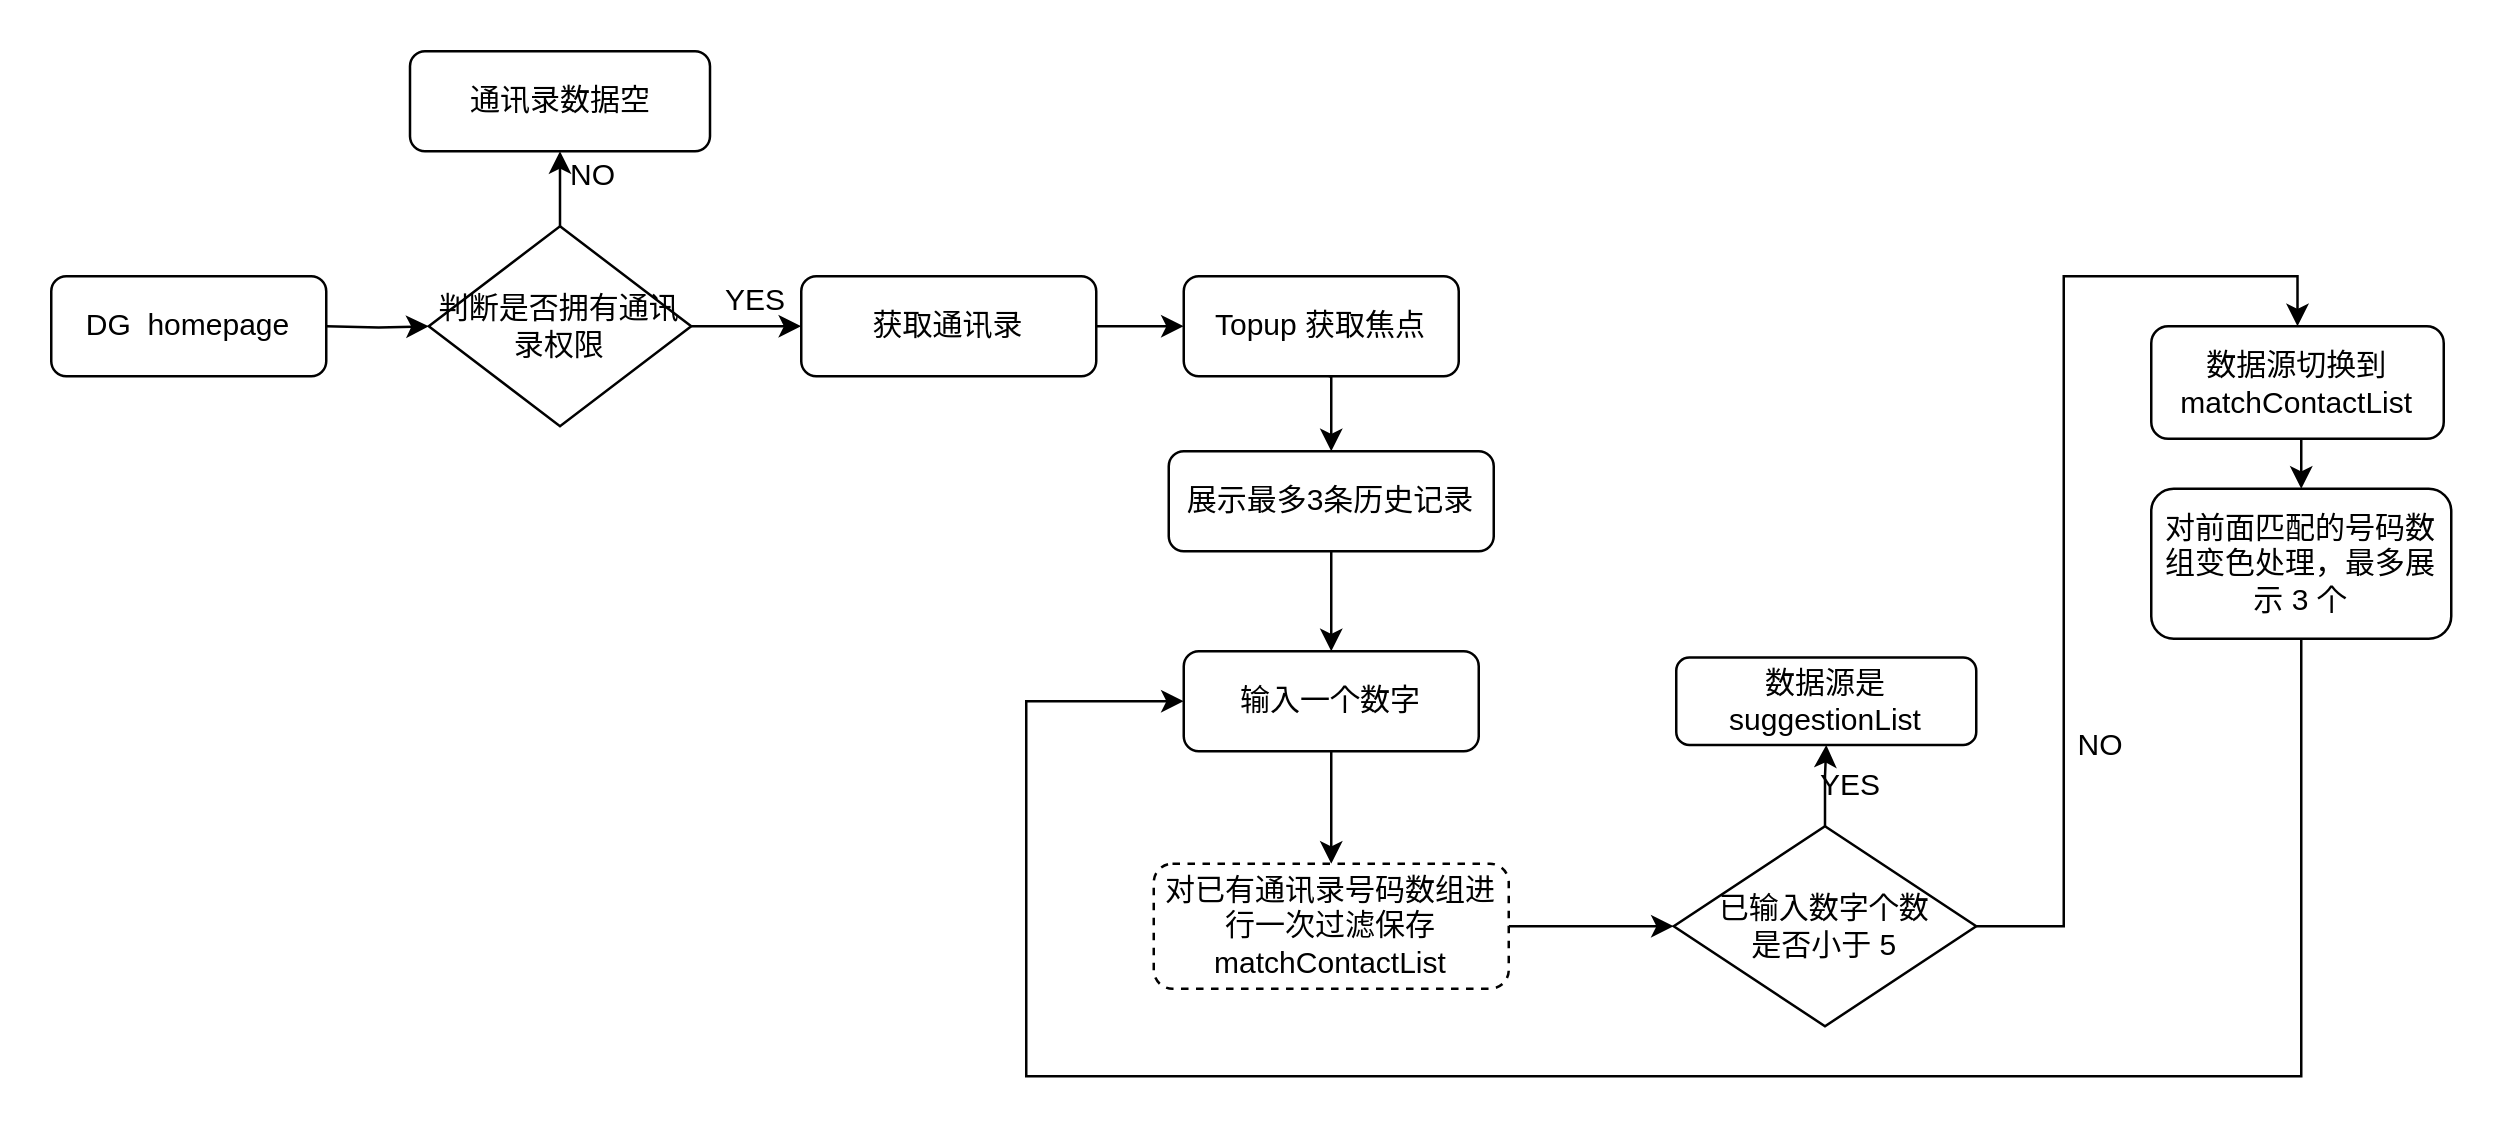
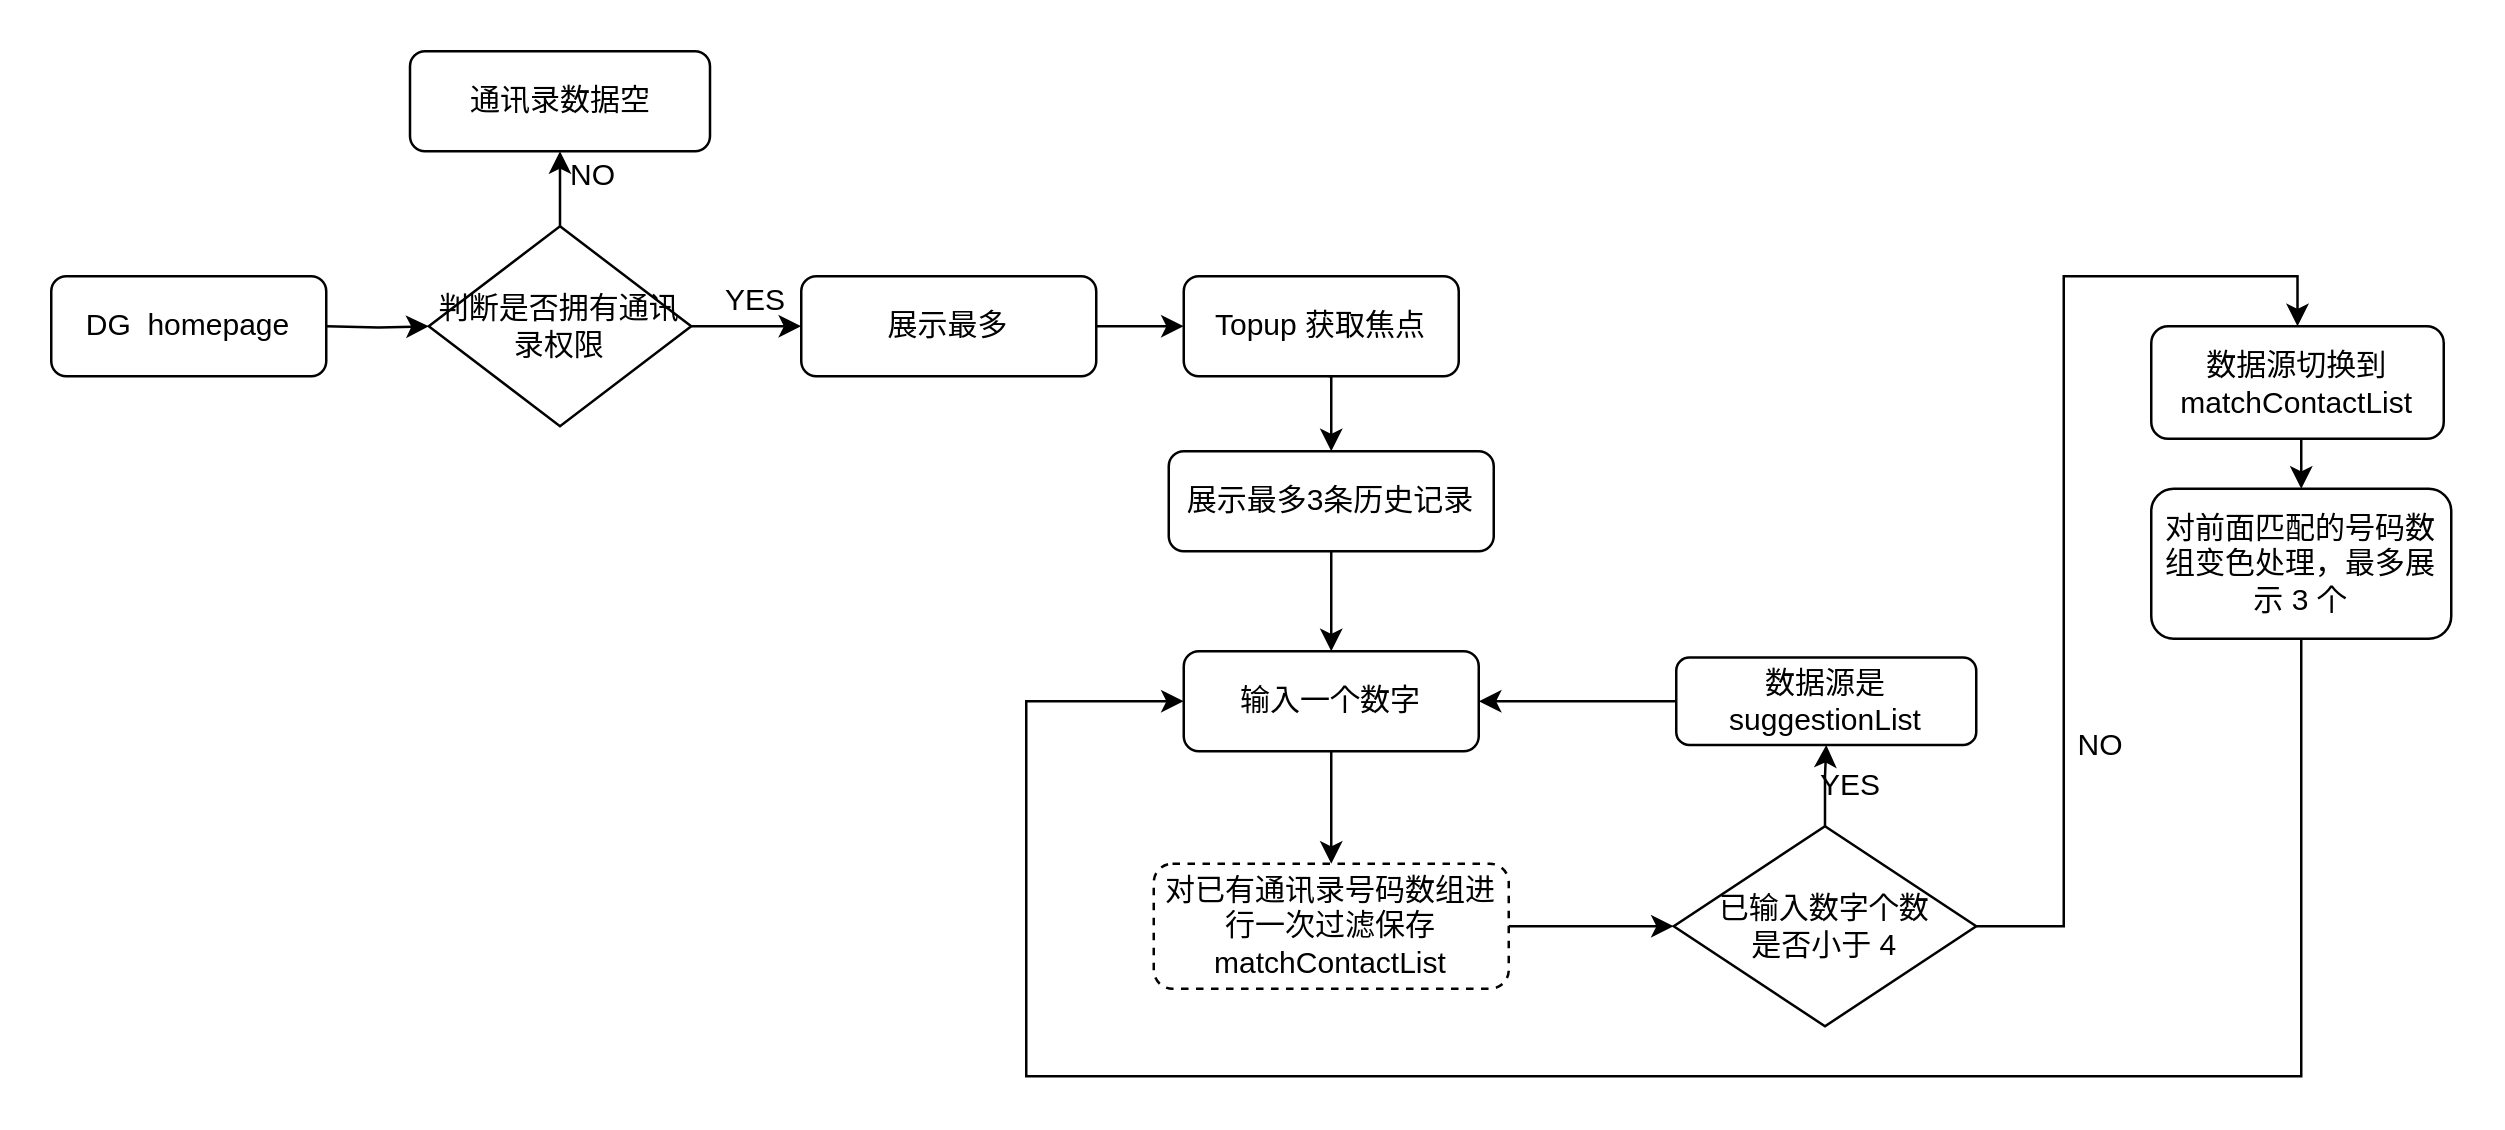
node "获取通讯录": label "获取通讯录" -> "展示最多"
edge "数据源是 suggestionList" -> "输入一个数字": added
node "已输入数字个数 是否小于 5": label "已输入数字个数 是否小于 5" -> "已输入数字个数 是否小于 4"
